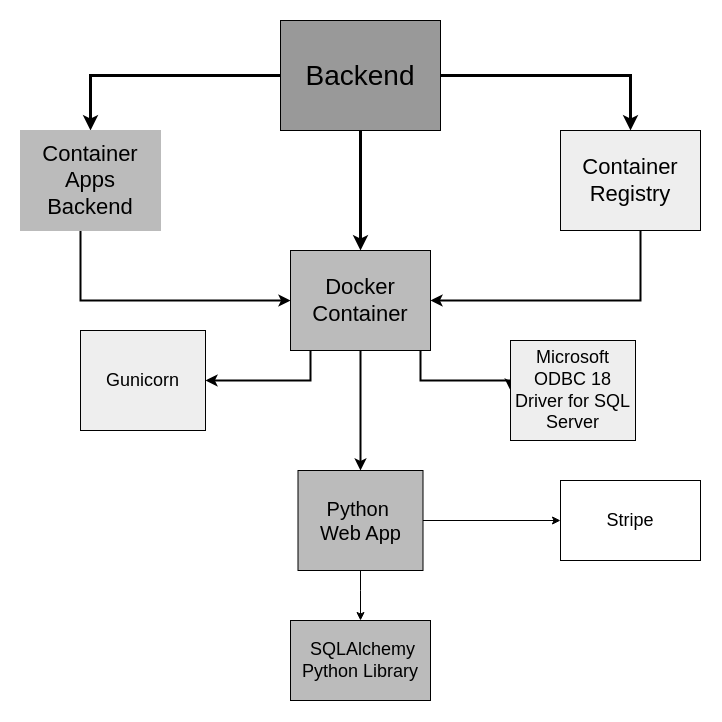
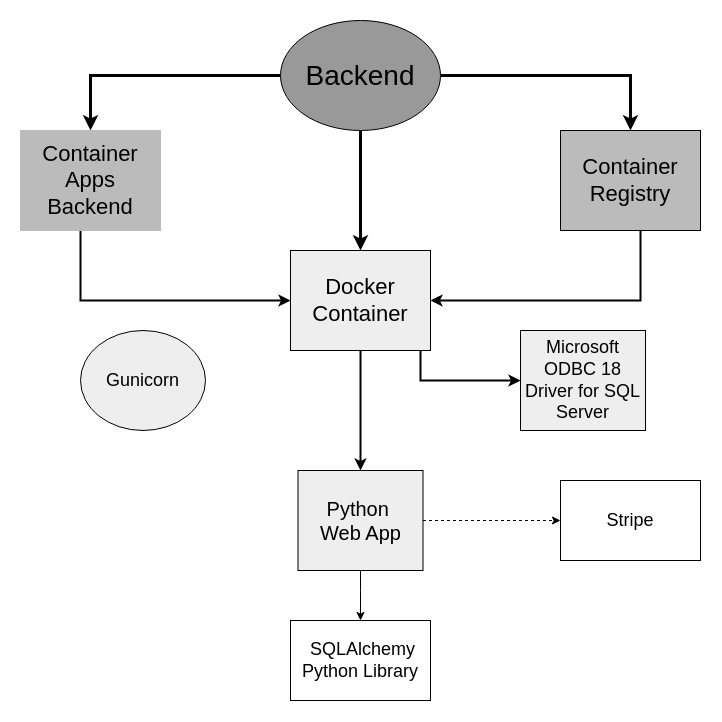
node "Backend": shape rectangle -> ellipse
node "Container Registry": fillcolor #eeeeee -> #bbbbbb
node "Docker Container": fillcolor #bbbbbb -> #eeeeee
node "Gunicorn": shape rectangle -> ellipse
edge "Docker Container" -> "Gunicorn": removed
node "Microsoft ODBC 18 Driver for SQL Server": moved (573, 391) -> (583, 381)
node "Python Web App": fillcolor #bbbbbb -> #eeeeee
edge "Python Web App" -> "Stripe": style solid -> dashed
node "SQLAlchemy Python Library": fillcolor #bbbbbb -> #ffffff
